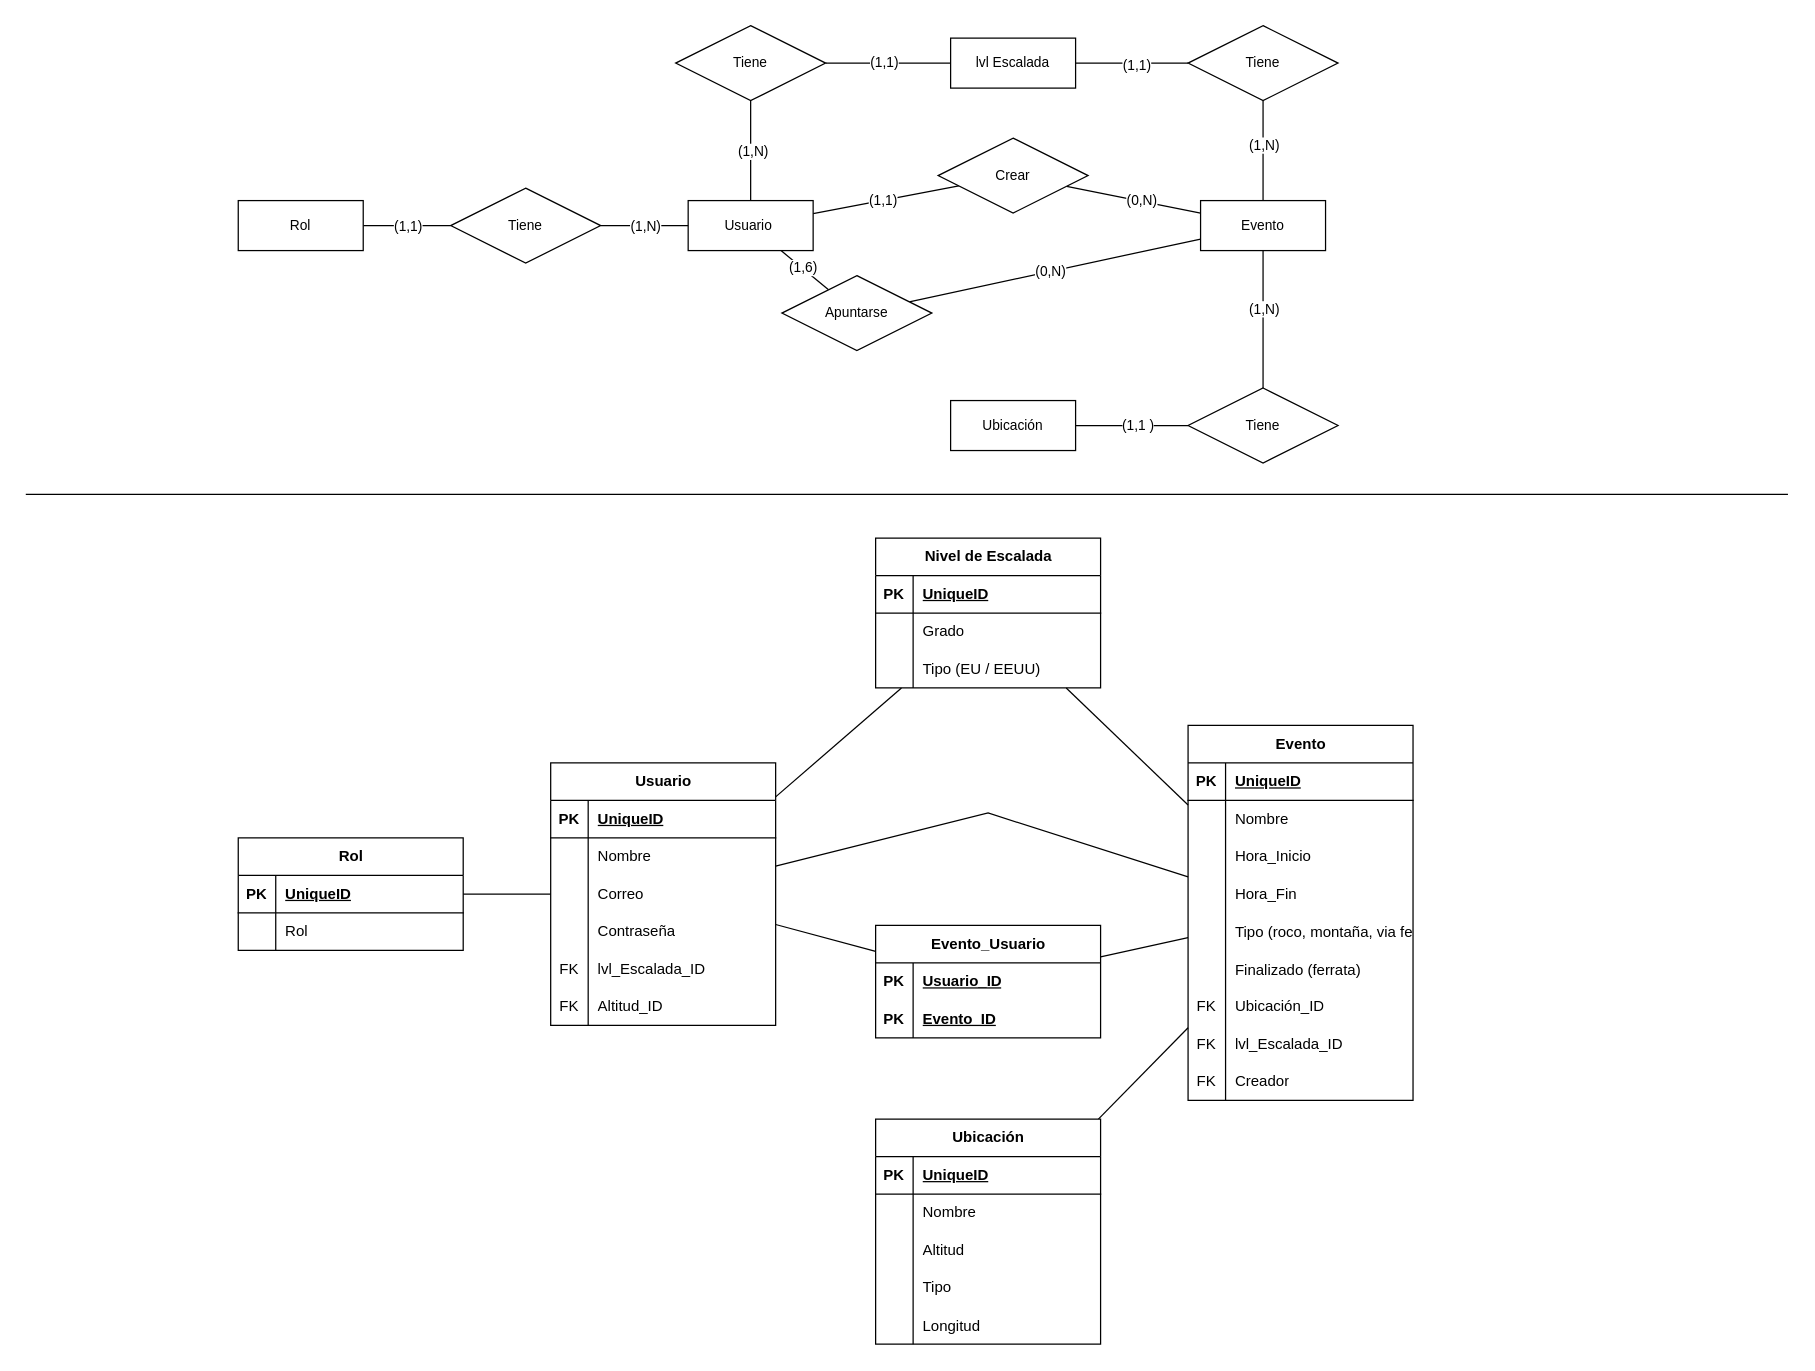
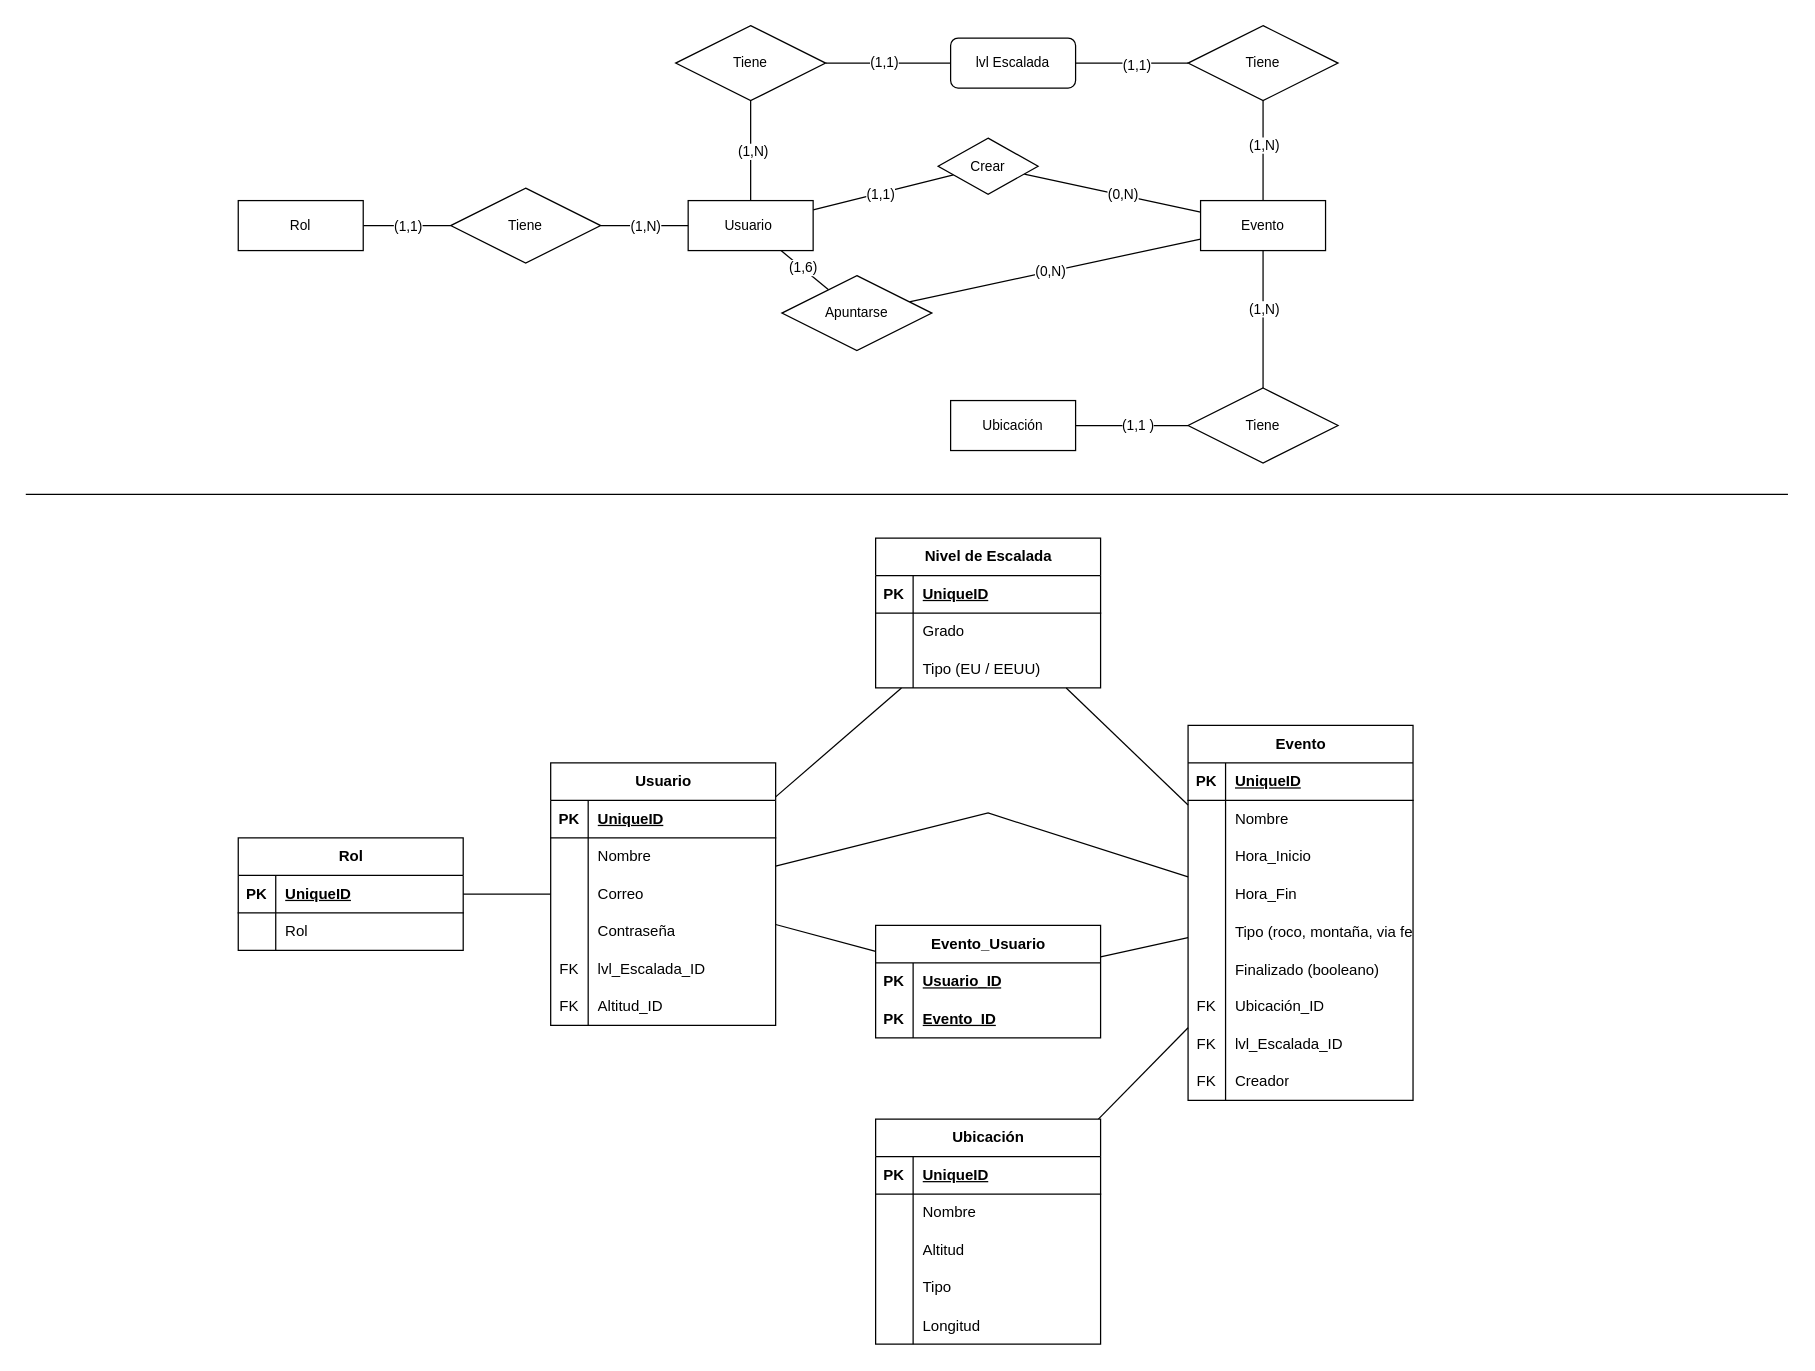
node "lvl Escalada": shape rectangle -> rounded rectangle
node "Crear": size 150x75 -> 100x56
node "Finalizado (ferrata)": label "Finalizado (ferrata)" -> "Finalizado (booleano)"
